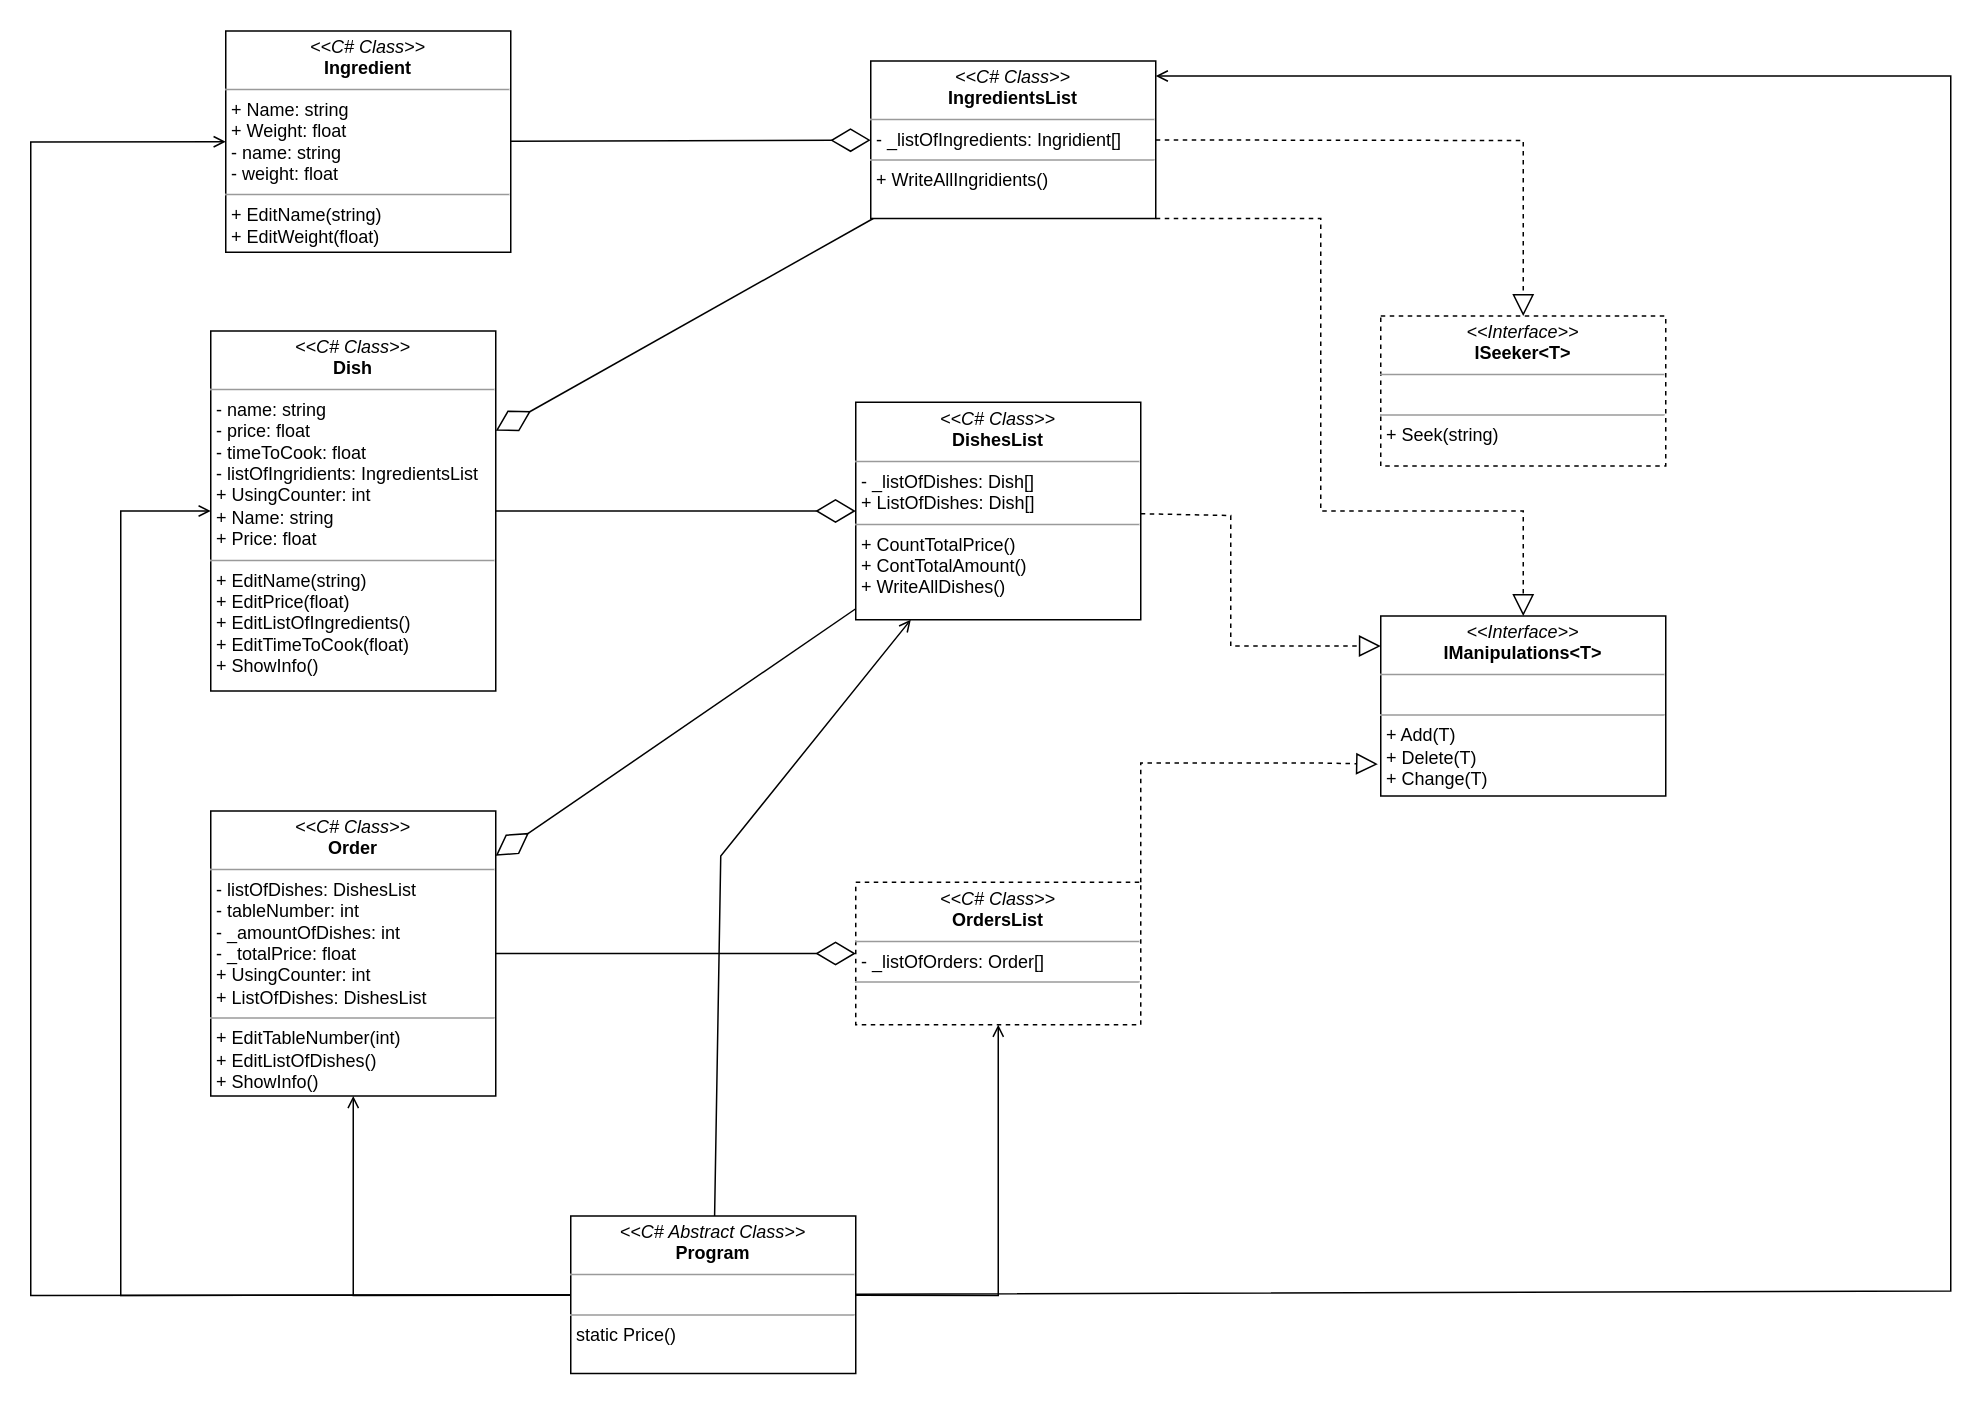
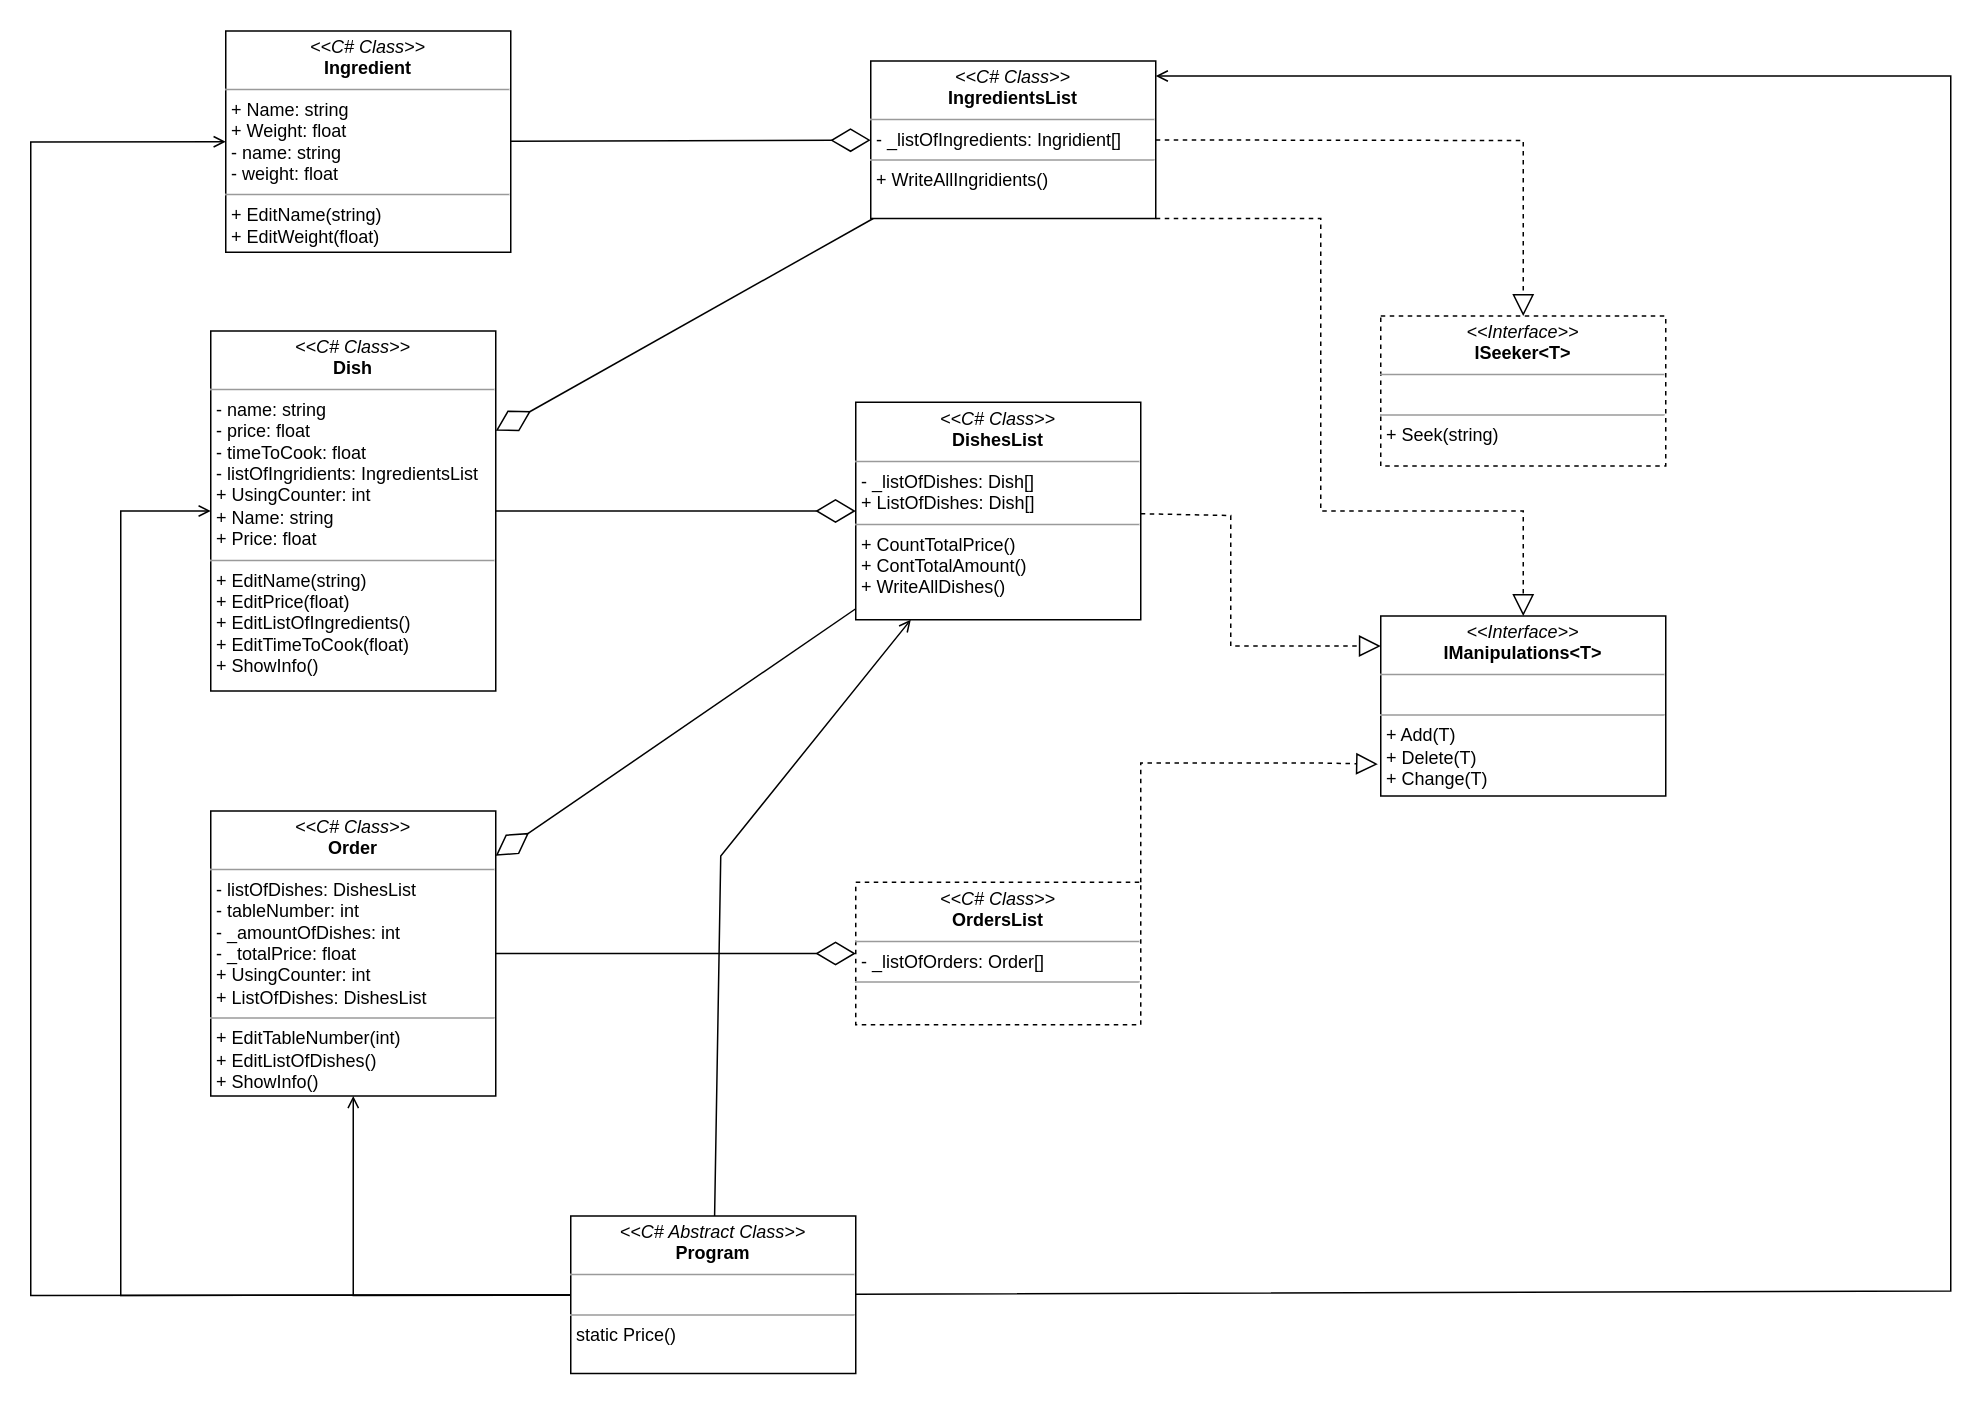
edge "<<C# Abstract Class>> Program static Price()" -> "<<C# Class>> OrdersList - _listOfOrders: Order[]": removed
